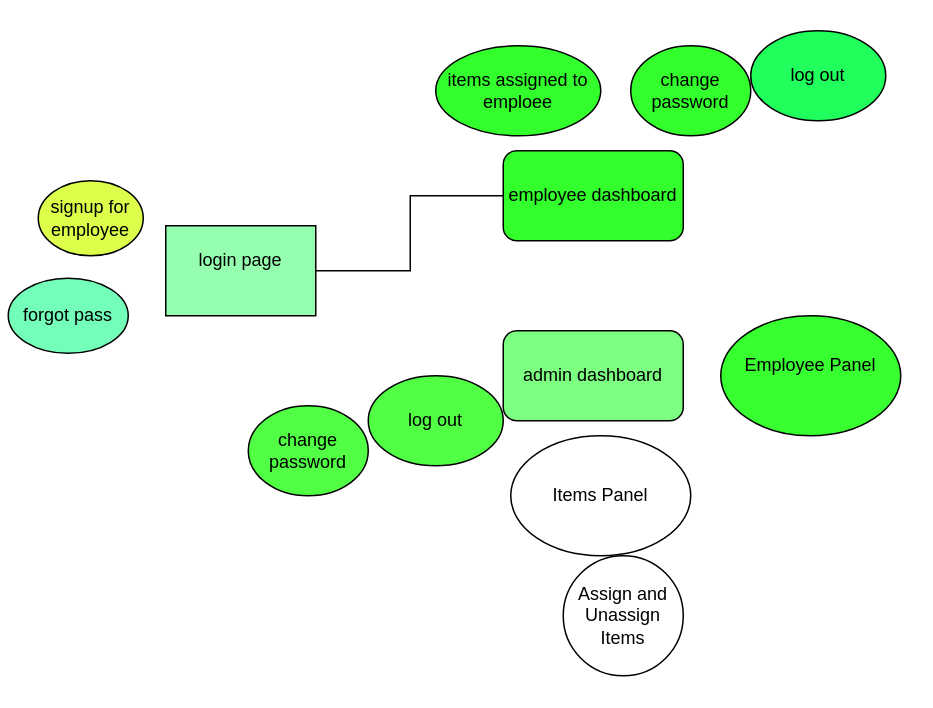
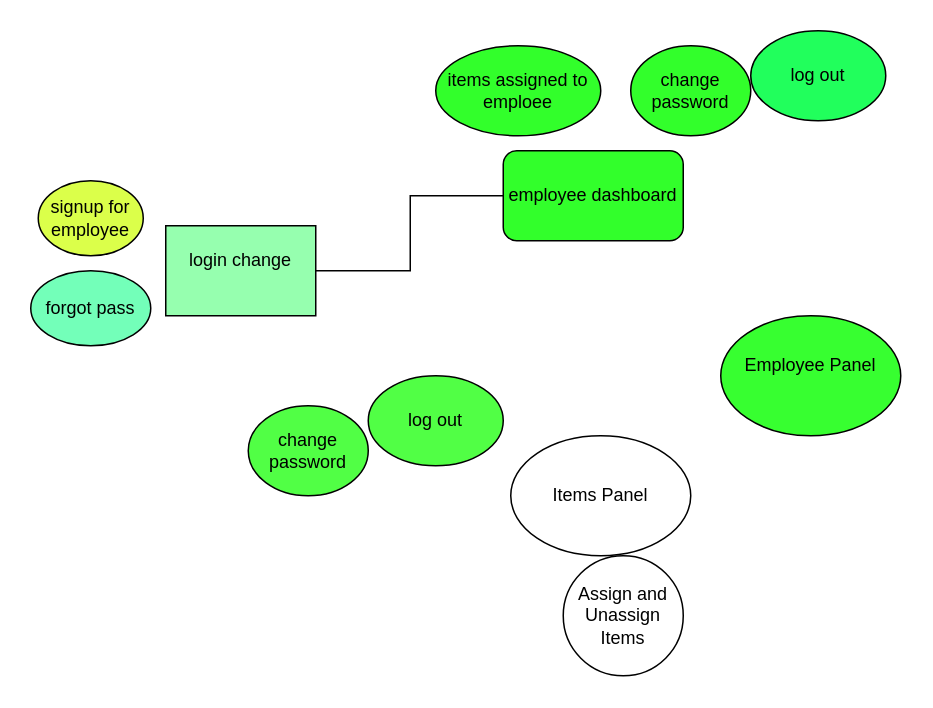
node "login page": label "login page" -> "login change"
node "forgot pass": moved (68, 316) -> (91, 308)
node "admin dashboard": removed
